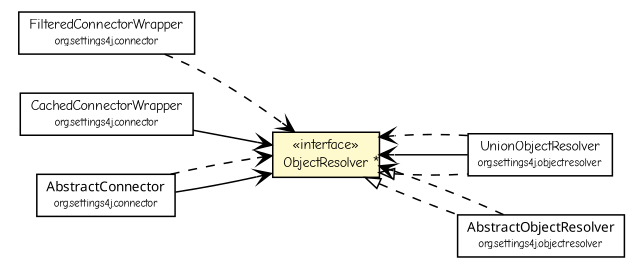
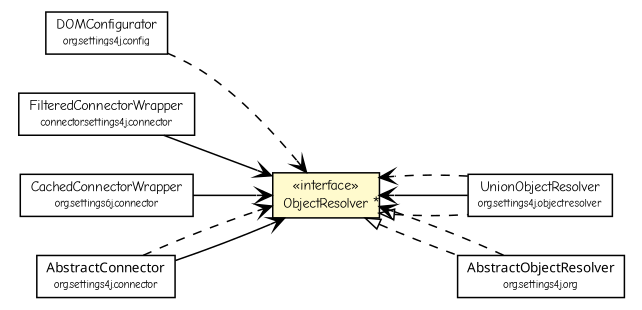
node "DOMConfigurator": added
node "FilteredConnectorWrapper": text "org.settings4j.connector" -> "connector.settings4j.connector"
edge "FilteredConnectorWrapper" -> "ObjectResolver": style dashed -> solid
node "CachedConnectorWrapper": text "org.settings4j.connector" -> "org.settings6j.connector"
node "AbstractObjectResolver": text "org.settings4j.objectresolver" -> "org.settings4j.org"
